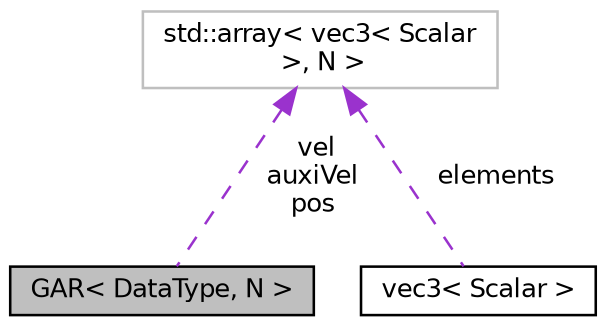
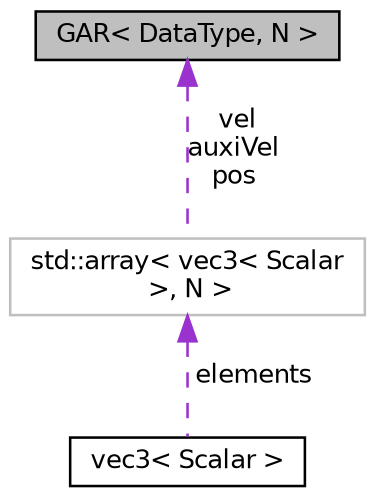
edge "GAR< DataType, N >" -> "std::array< vec3< Scalar >, N >": reversed
